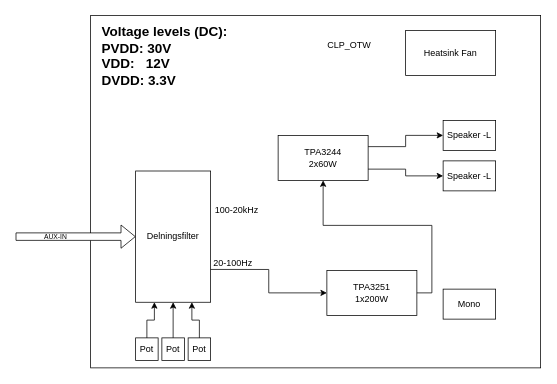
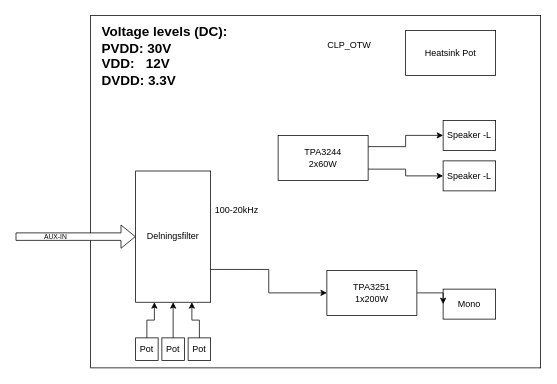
node "Heatsink Fan": label "Heatsink Fan" -> "Heatsink Pot"
edge "TPA3251 1x200W" -> "TPA3244 2x60W": now "TPA3251 1x200W" -> "Mono"
node "20-100Hz": removed
